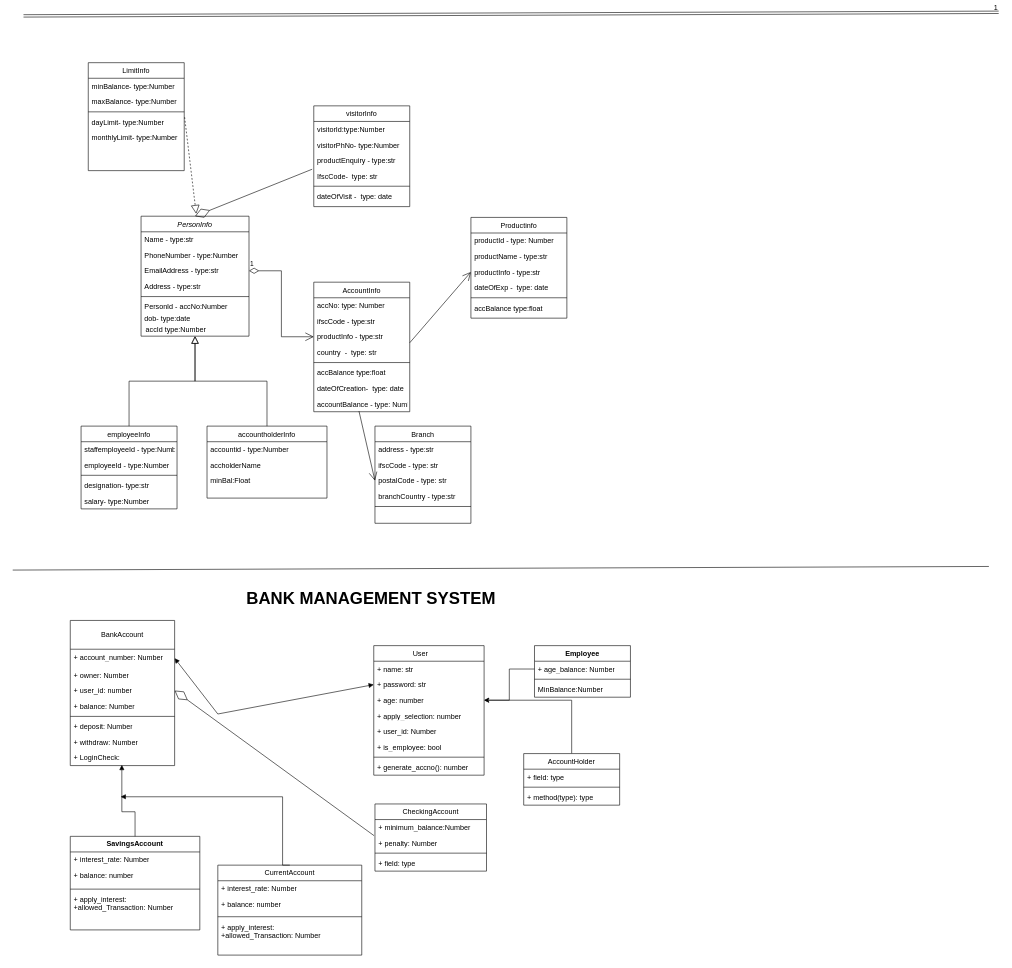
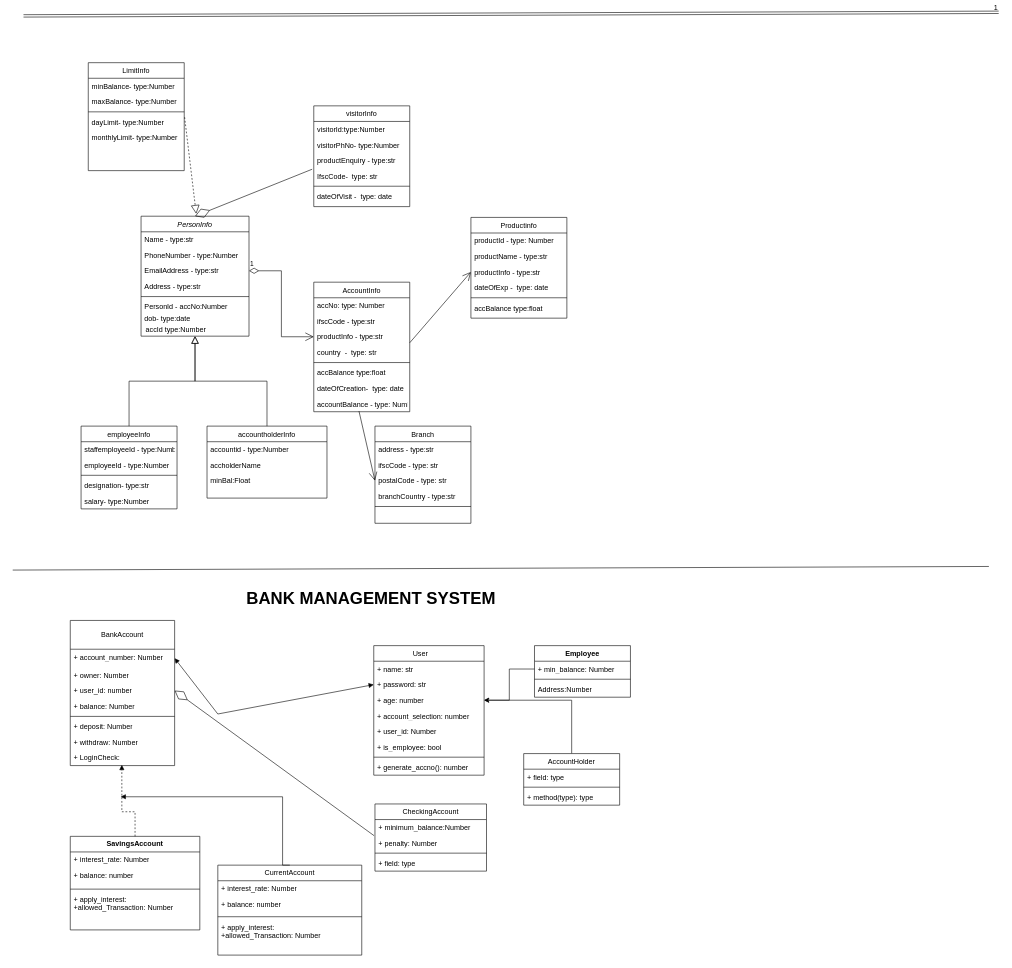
node "+ age_balance: Number": label "+ age_balance: Number" -> "+ min_balance: Number"
node "MinBalance:Number": label "MinBalance:Number" -> "Address:Number"
node "+ apply_selection: number": label "+ apply_selection: number" -> "+ account_selection: number"
edge "SavingsAccount" -> "+ LoginCheck:": style solid -> dashed
